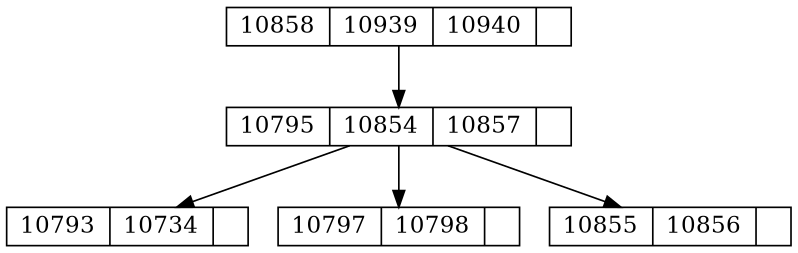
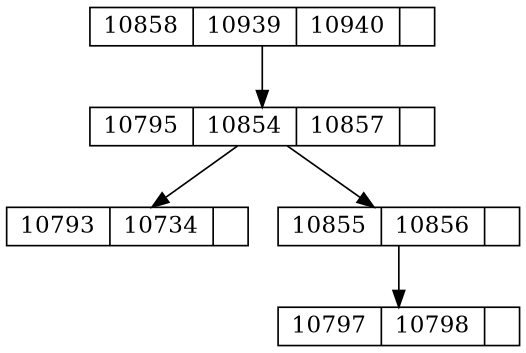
edge "10795" -> "10797": now "10855" -> "10797"
